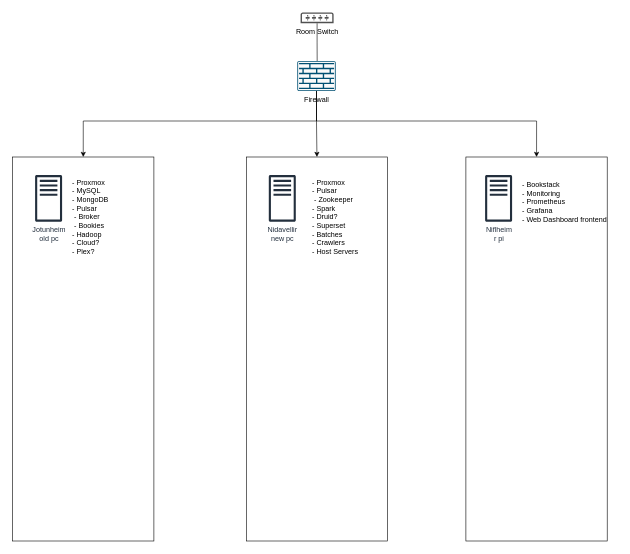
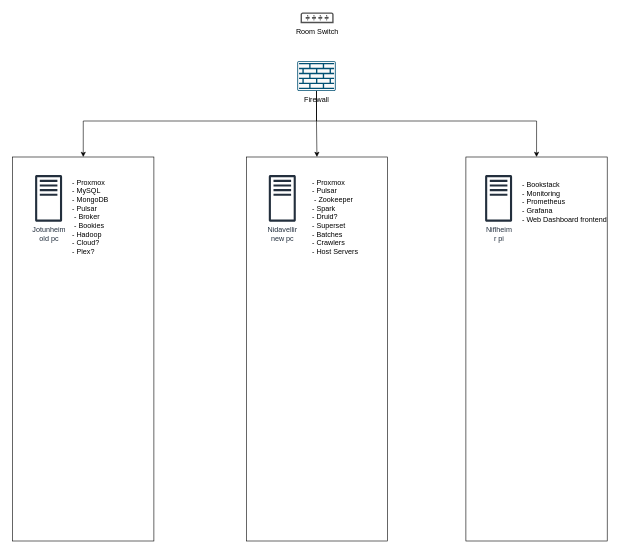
edge "Room Switch" -- "Firewall": removed
